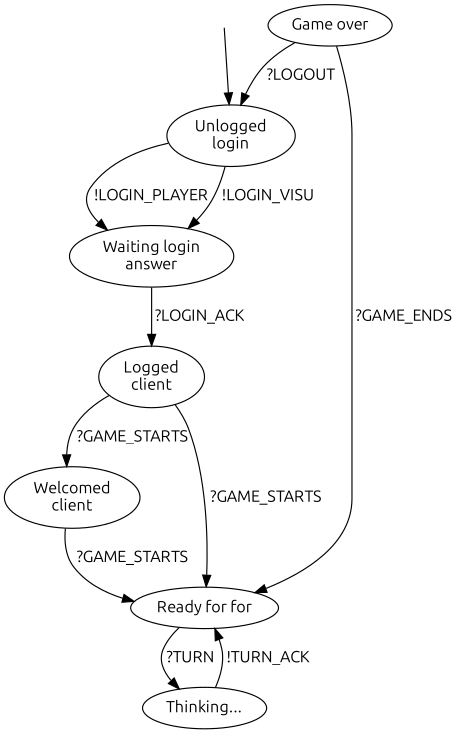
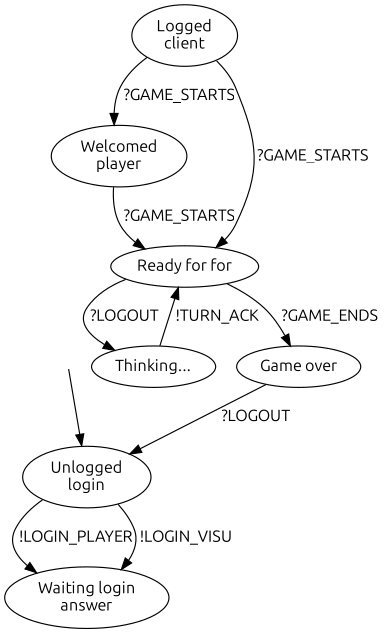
edge "Waiting login answer" -> "Logged client": removed, label "?LOGIN_ACK"
edge "Game over" -> "Ready for for": reversed
node "Welcomed client": label "Welcomed client" -> "Welcomed player"
edge "Ready for for" -> "Thinking...": label " ?TURN  " -> " ?LOGOUT"
